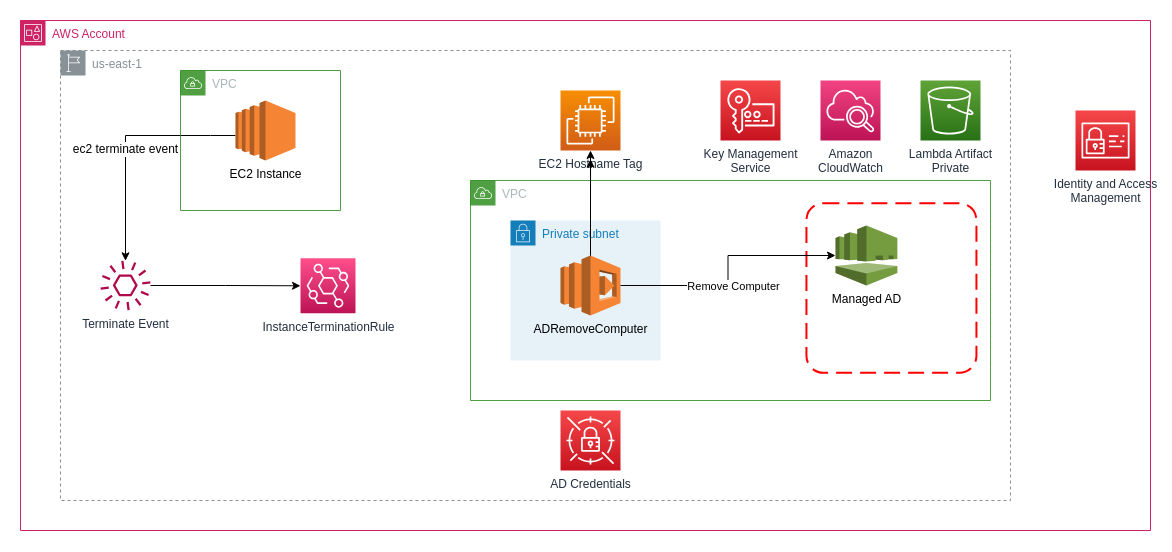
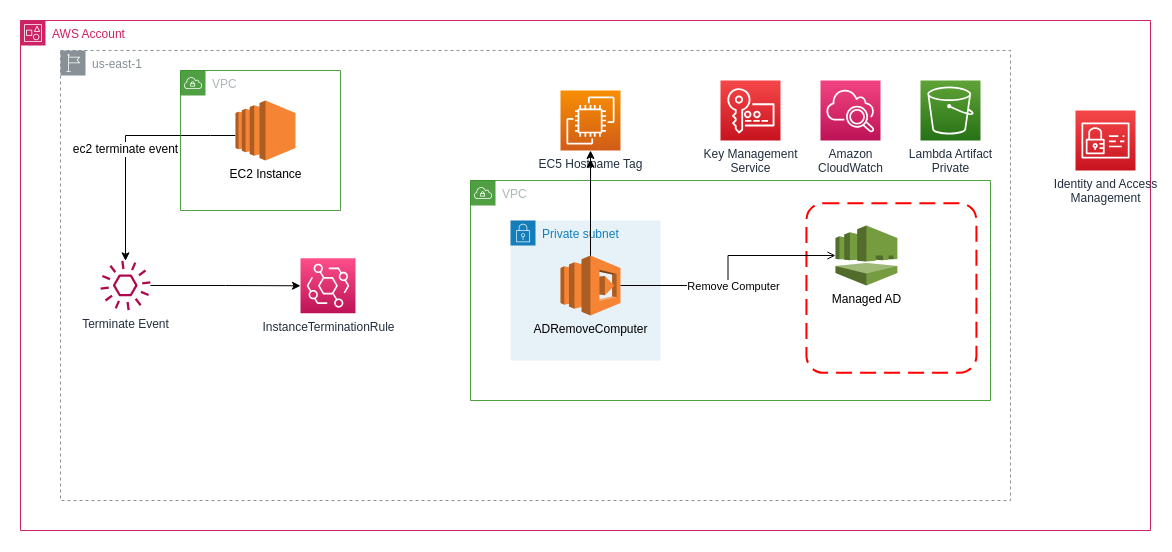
node "EC2 Hostname Tag": label "EC2 Hostname Tag" -> "EC5 Hostname Tag"
edge "ADRemoveComputer" -> "Managed AD": arrowhead classic -> open
node "AD Credentials": removed
